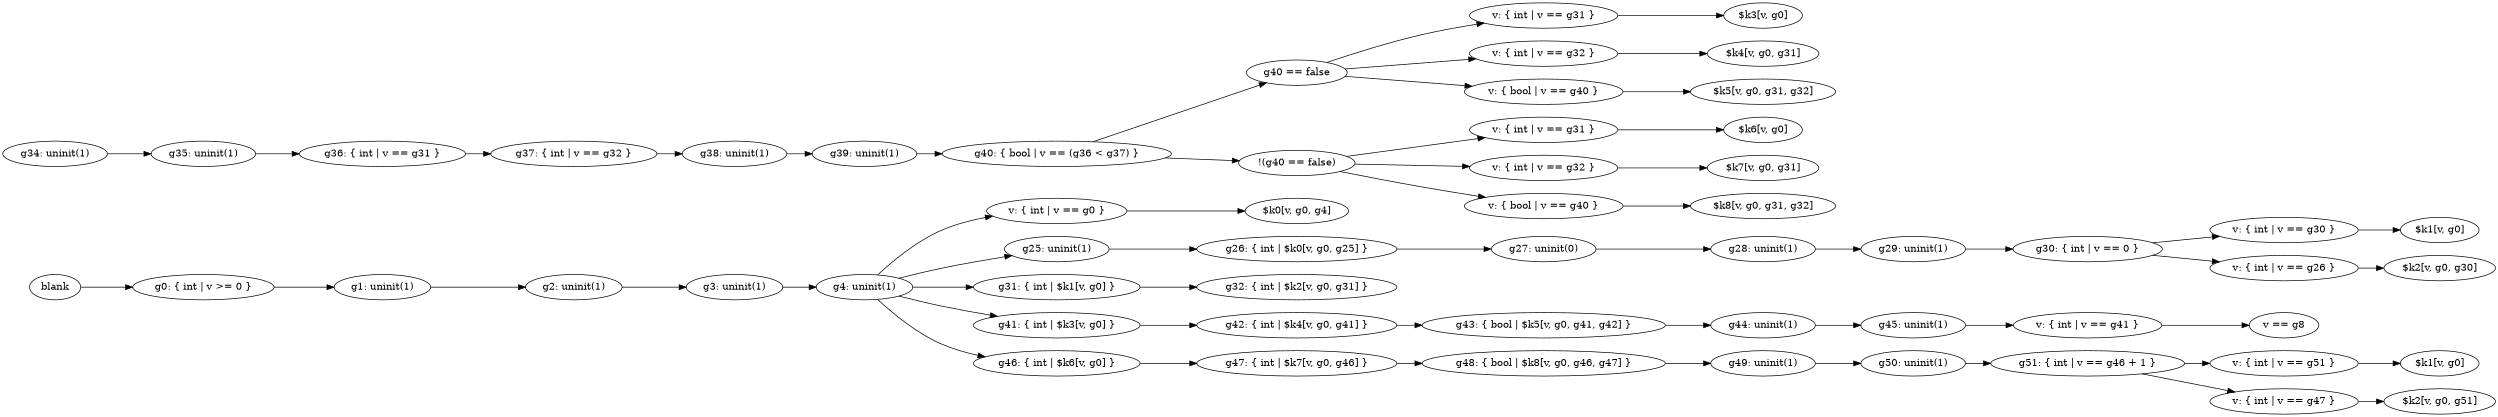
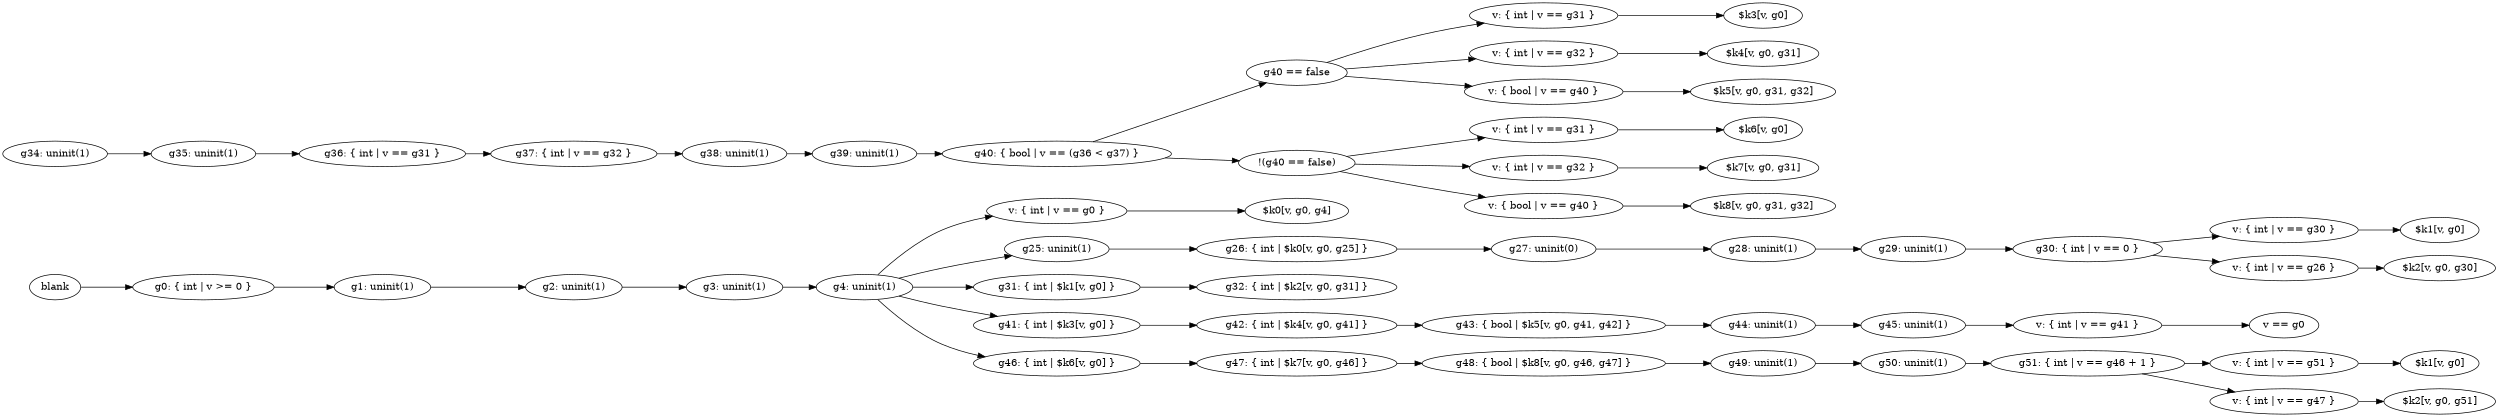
node "v == g8": label "v == g8" -> "v == g0"
